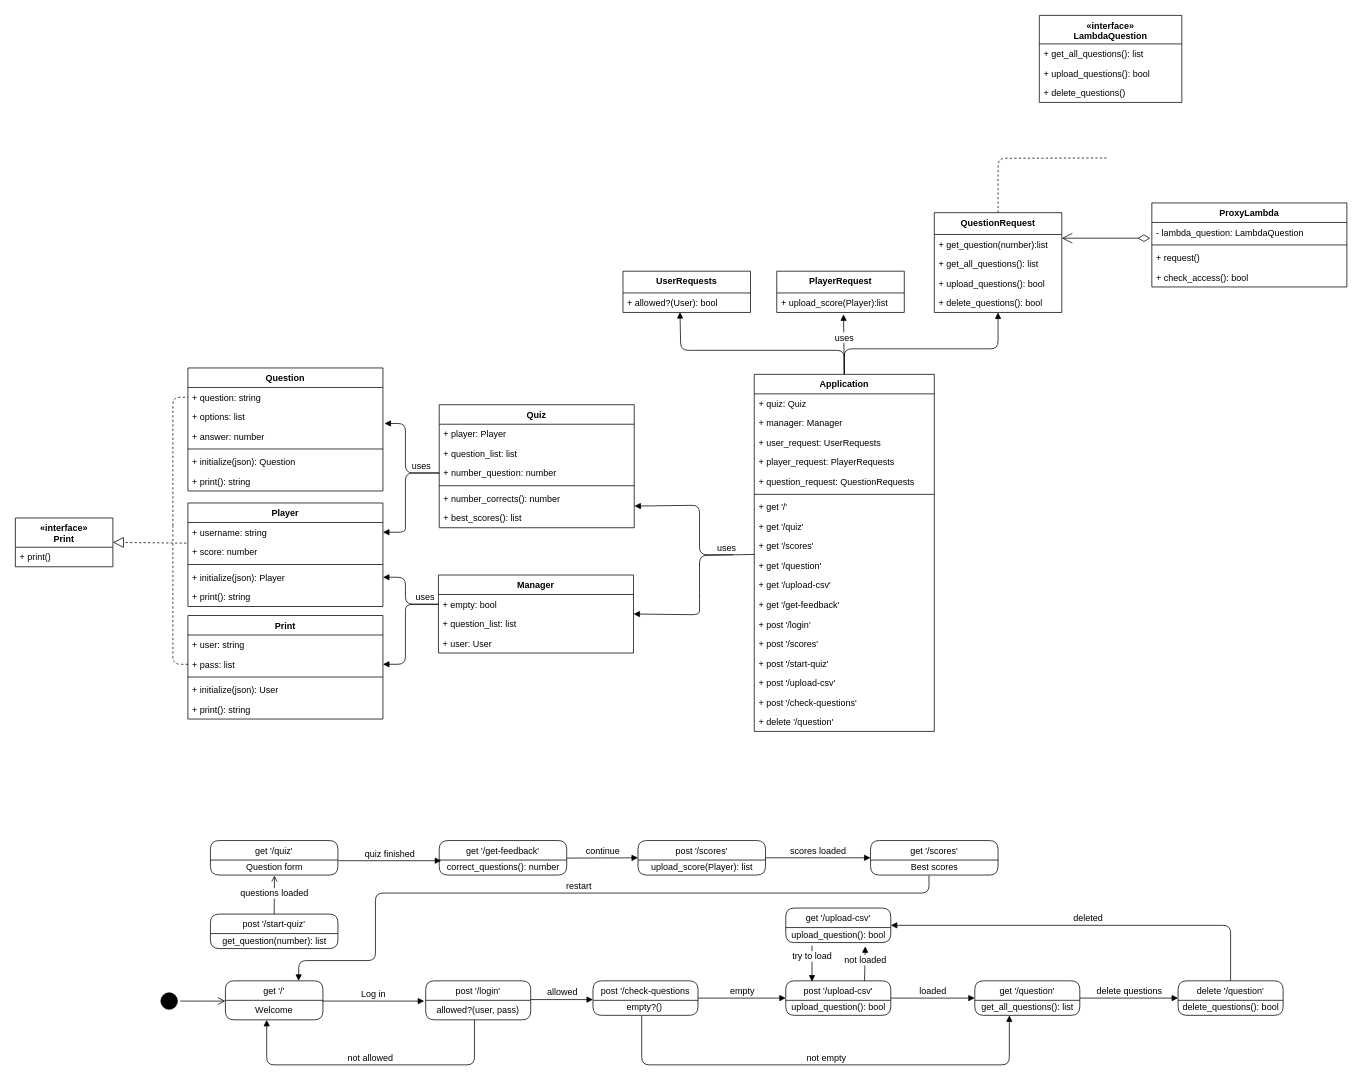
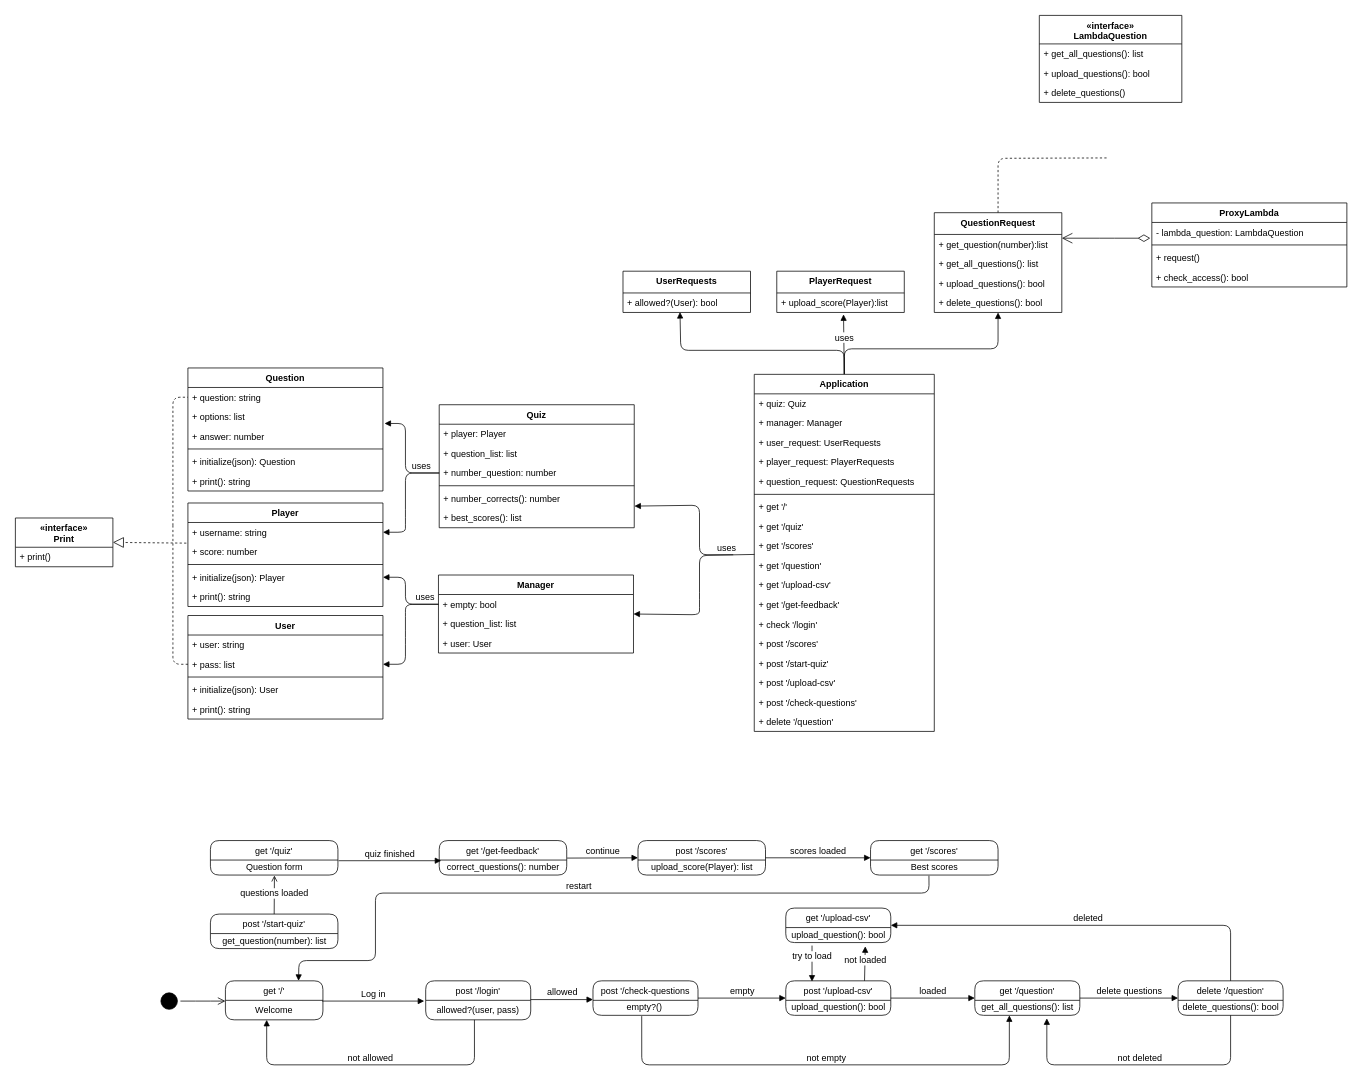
node "+ post '/login'": label "+ post '/login'" -> "+ check '/login'"
node "Print": label "Print" -> "User"
edge "delete_questions(): bool" -> "get_all_questions(): list": added, label "not deleted"
